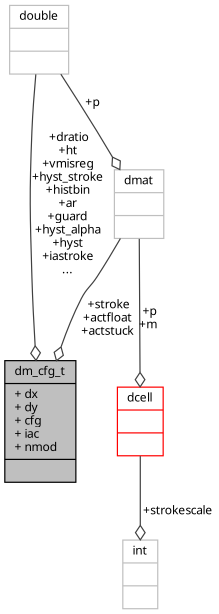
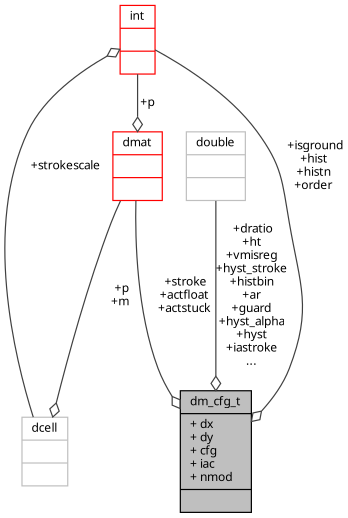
edge "double" -> "dmat": now "int" -> "dmat"
node "dmat": color grey75 -> red
edge "int" -> "dm_cfg_t": added, label "+isground +hist +histn +order"
node "dcell": color red -> grey75
node "int": color grey75 -> red
